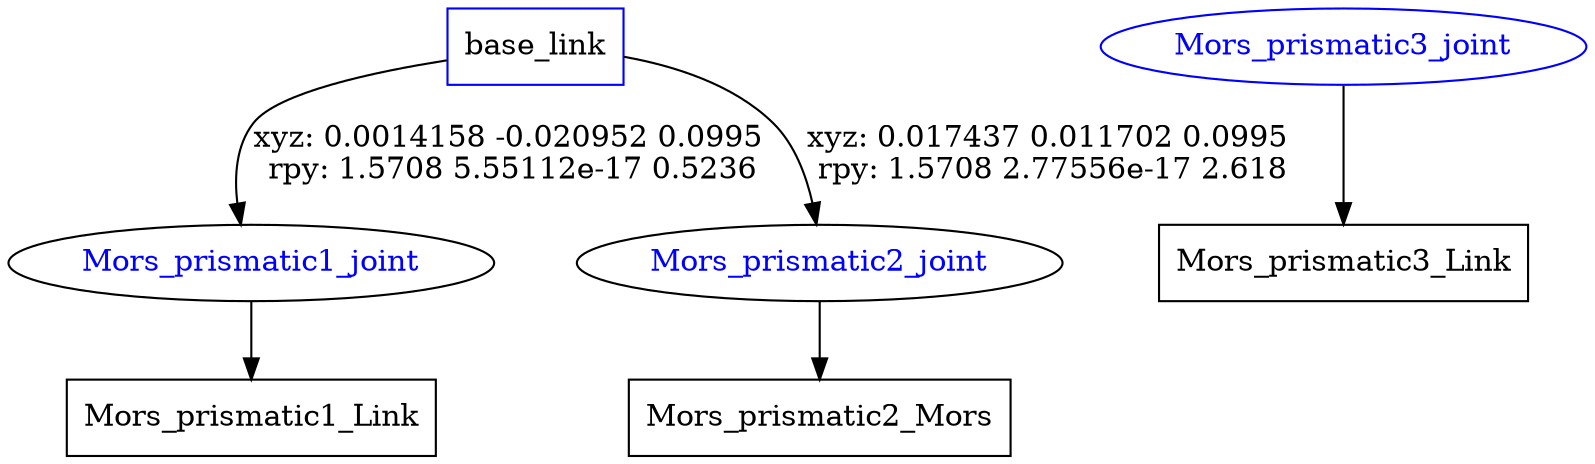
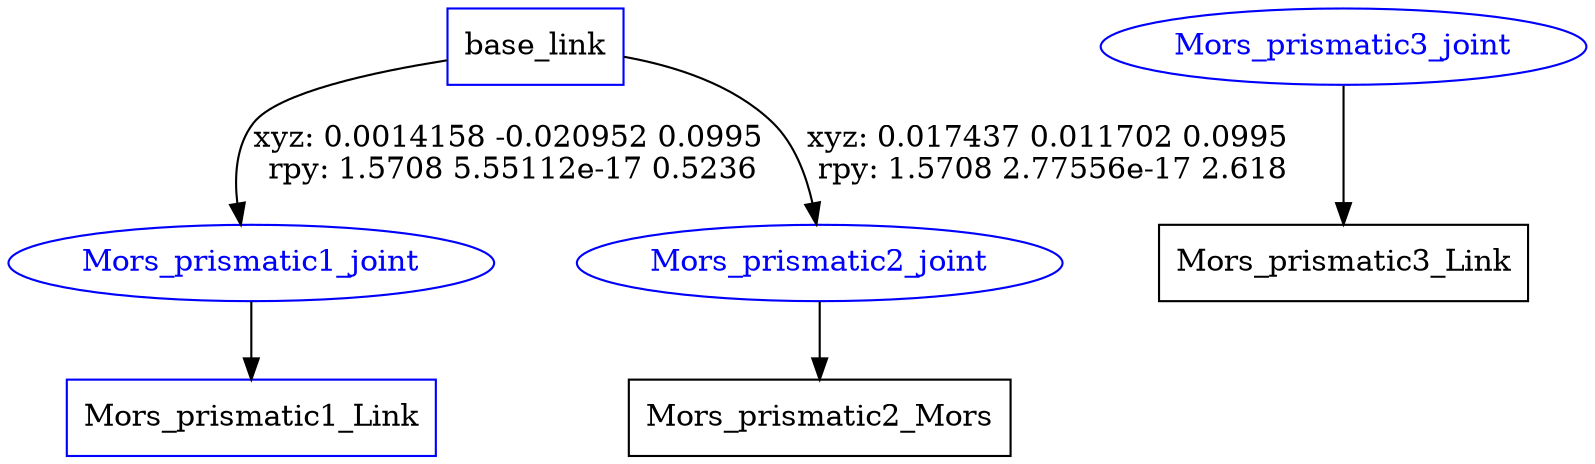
node "Mors_prismatic1_joint": color black -> blue
node "Mors_prismatic2_joint": color black -> blue
node "Mors_prismatic1_Link": color black -> blue
